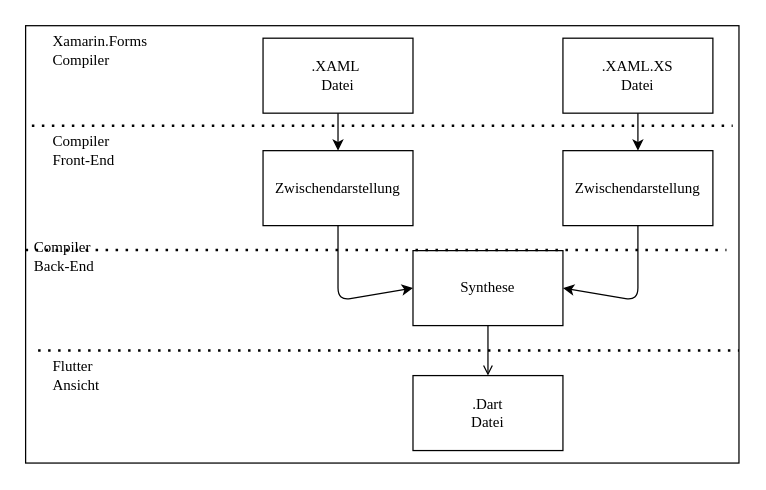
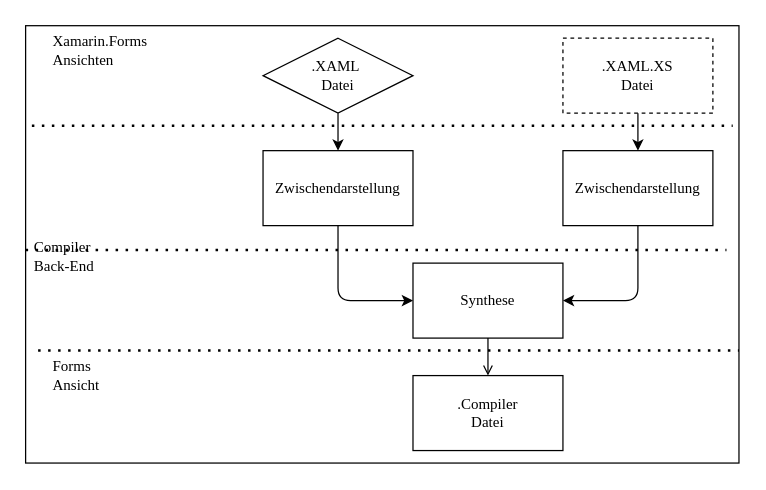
node "Xamarin.Forms Compiler": label "Xamarin.Forms Compiler" -> "Xamarin.Forms Ansichten"
node ".XAML Datei": shape rectangle -> diamond
node ".XAML.XS Datei": style solid -> dashed
node "Compiler Front-End": removed
node "Synthese": moved (488, 288) -> (488, 301)
node "Flutter Ansicht": label "Flutter Ansicht" -> "Forms Ansicht"
node ".Dart Datei": label ".Dart Datei" -> ".Compiler Datei"
